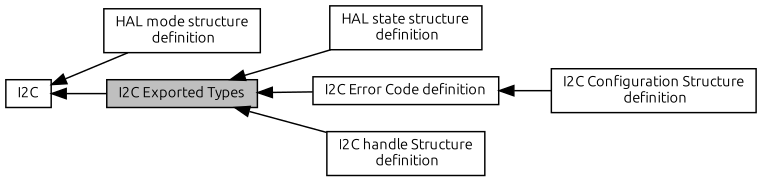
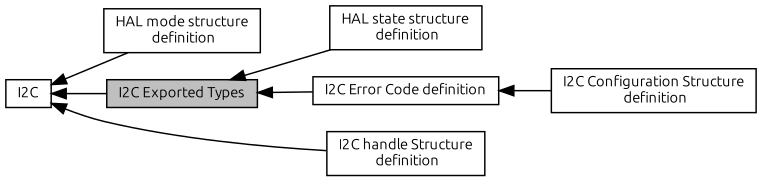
edge "I2C handle Structure definition" -> "I2C Exported Types": now "I2C handle Structure definition" -> "I2C"
